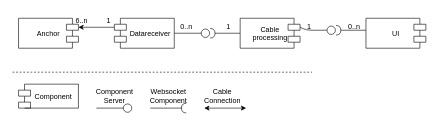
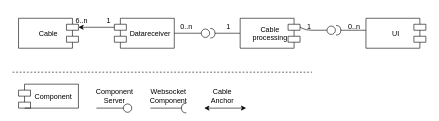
node "Anchor": label "Anchor" -> "Cable"
node "Cable Connection": label "Cable Connection" -> "Cable Anchor"
